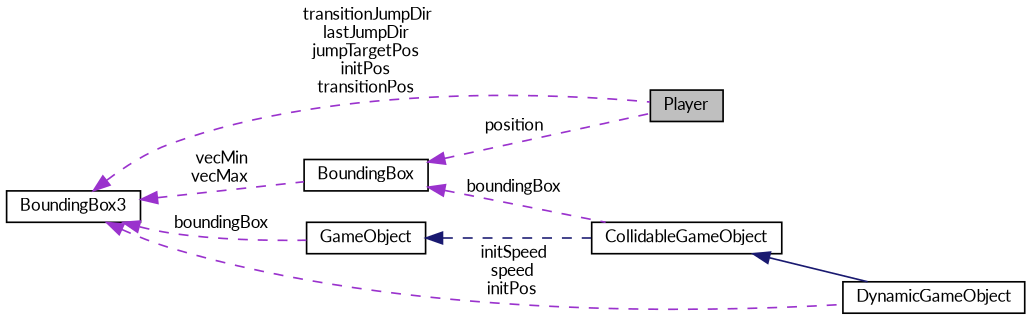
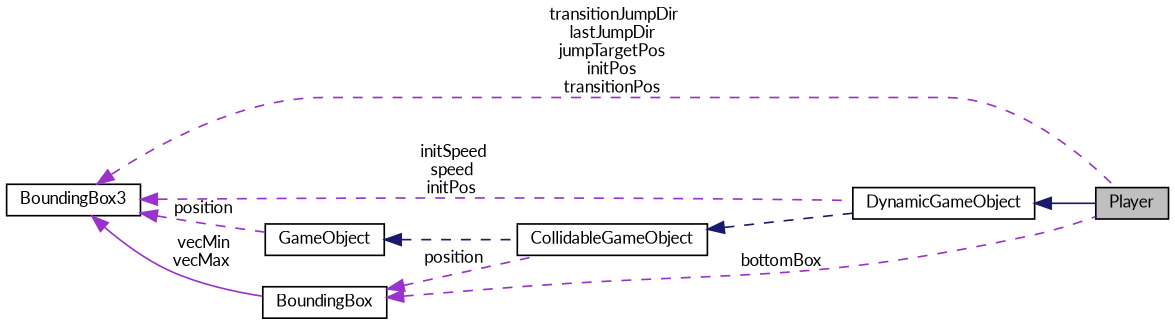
edge "Player" -> "BoundingBox": label " position" -> " bottomBox"
edge "CollidableGameObject" -> "BoundingBox": label " boundingBox" -> " position"
edge "BoundingBox" -> "BoundingBox3": style dashed -> solid
edge "Player" -> "DynamicGameObject": added
edge "GameObject" -> "BoundingBox3": label " boundingBox" -> " position"
edge "DynamicGameObject" -> "CollidableGameObject": style solid -> dashed
